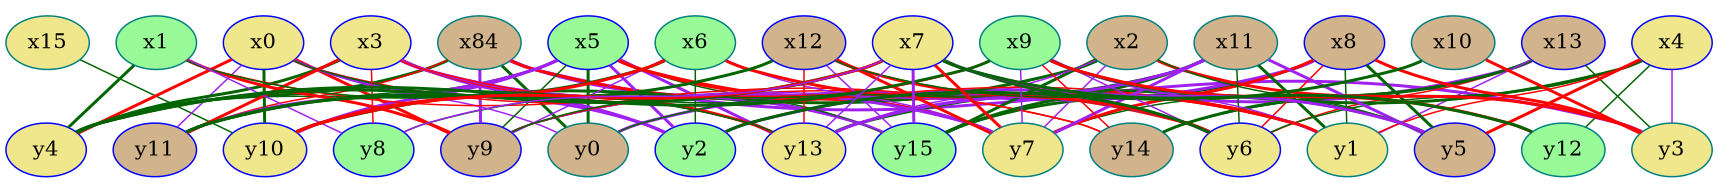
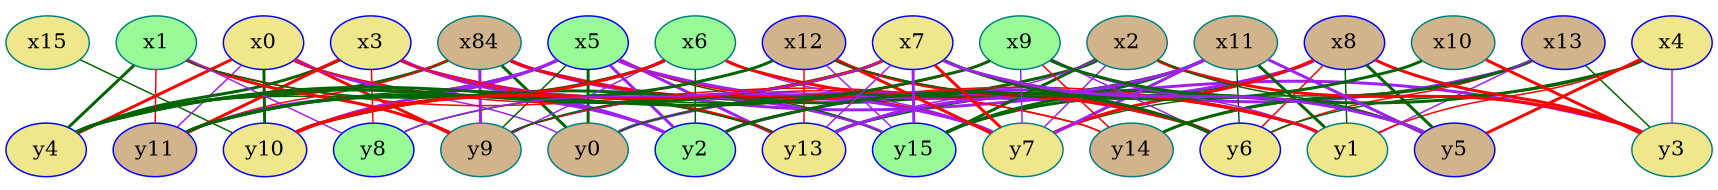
edge "x1" -- "y11": added
edge "x5" -- "y1": color red -> purple
edge "x0" -- "y13": removed
node "y9": color blue -> teal
node "y12": removed
